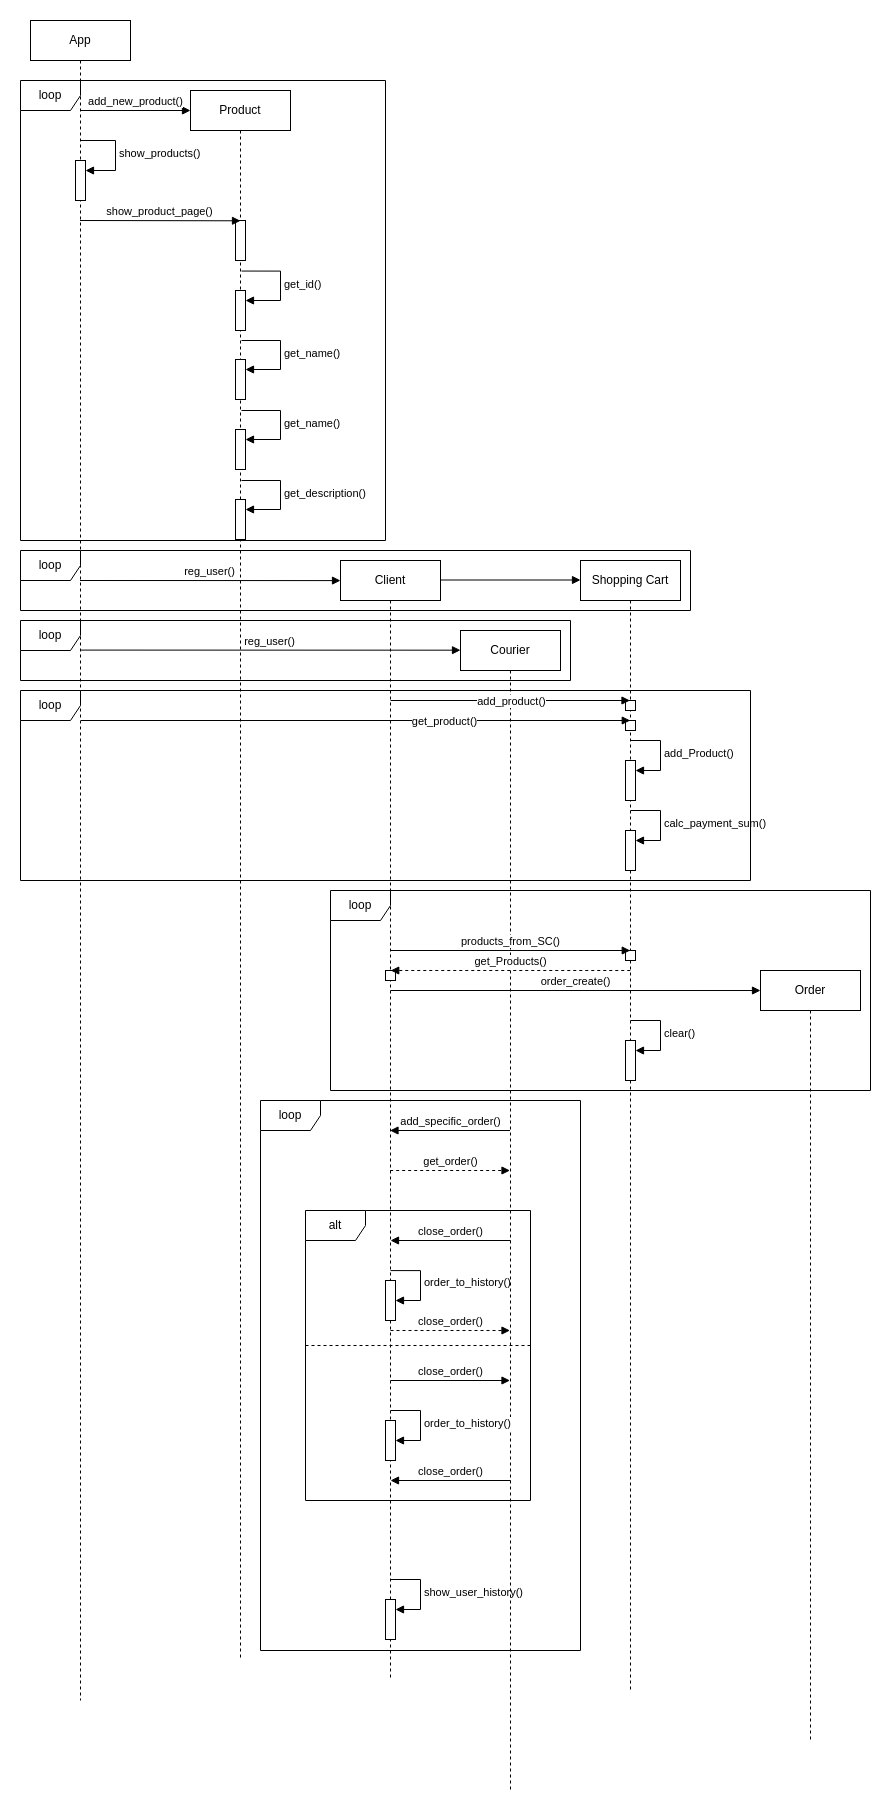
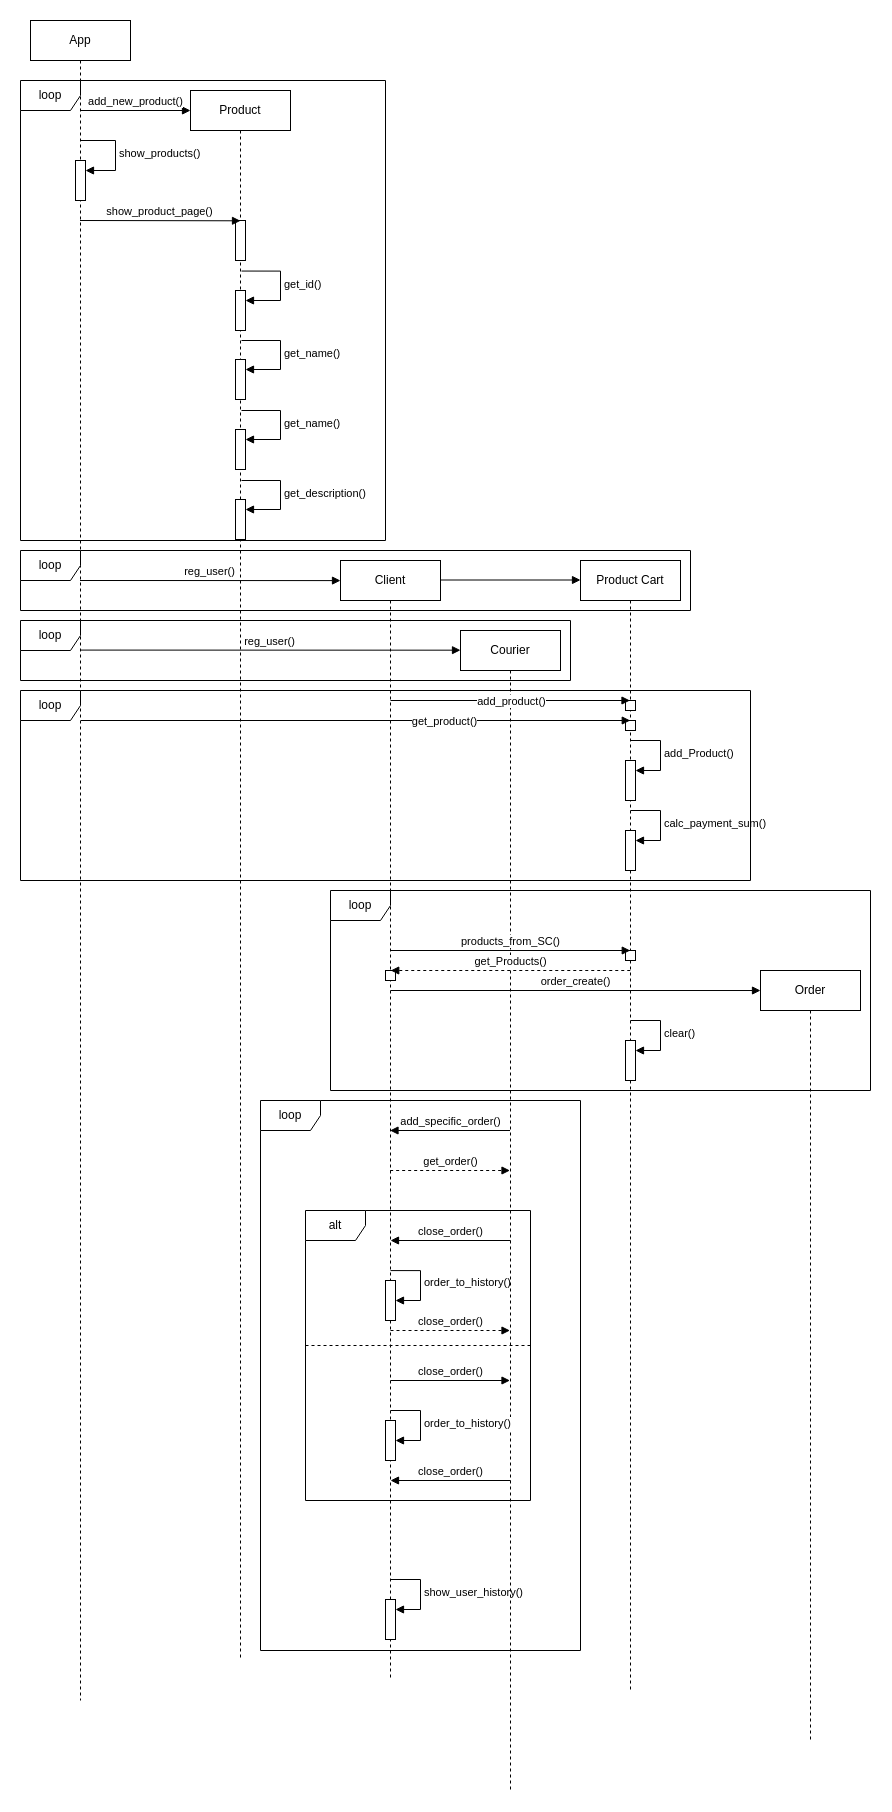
node "Shopping Cart": label "Shopping Cart" -> "Product Cart"
